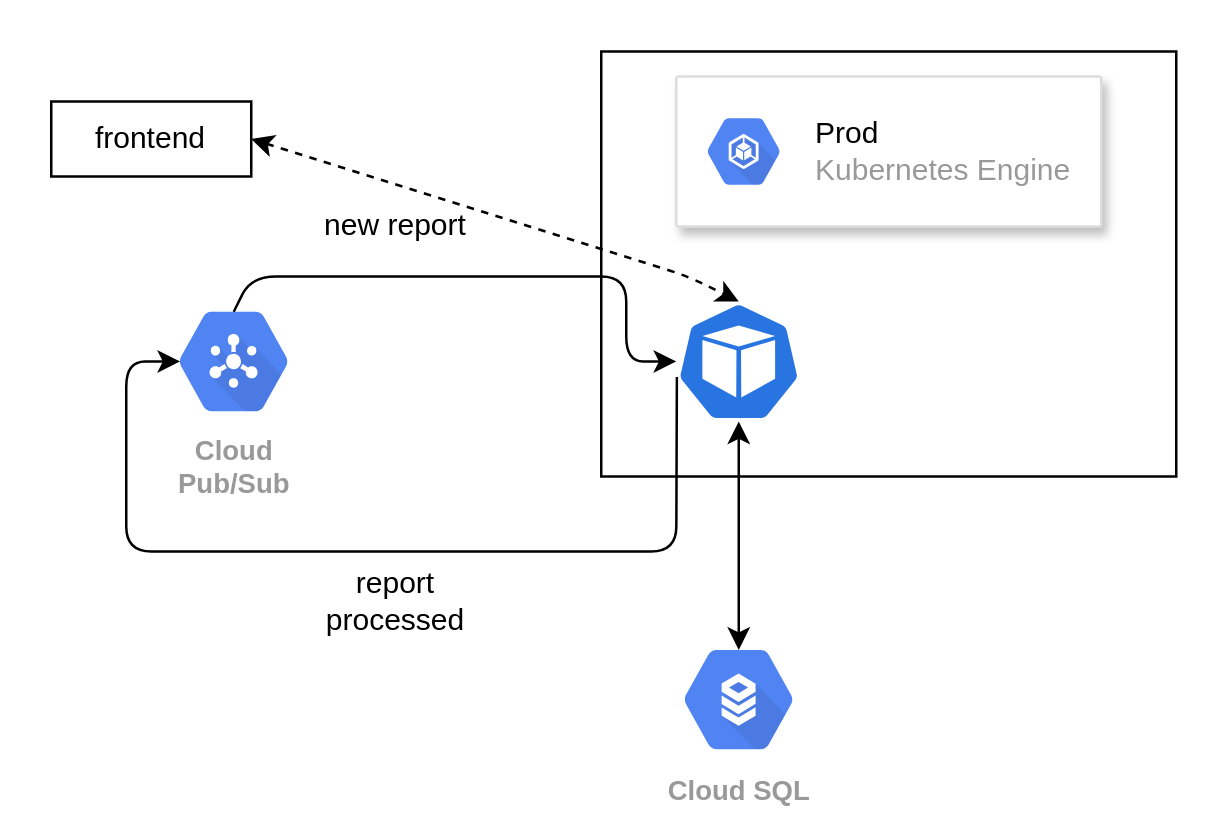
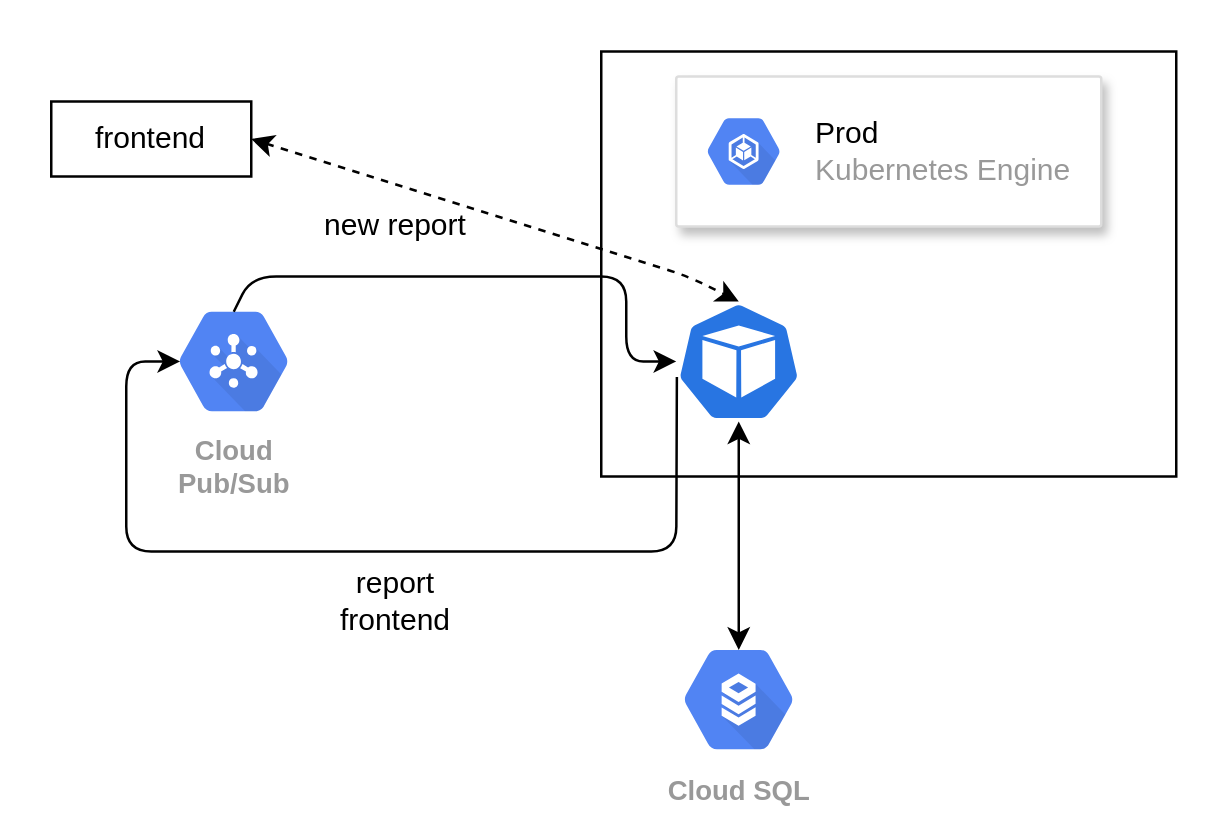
node "report processed": label "report processed" -> "report frontend"
